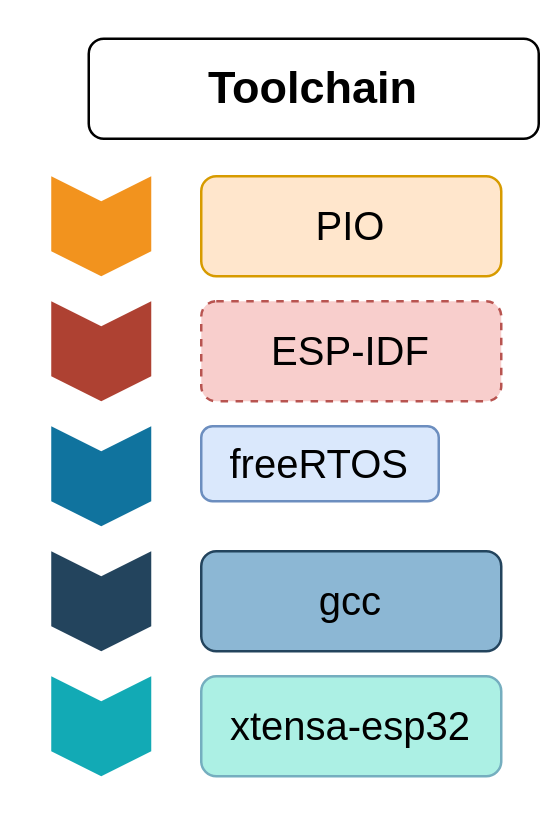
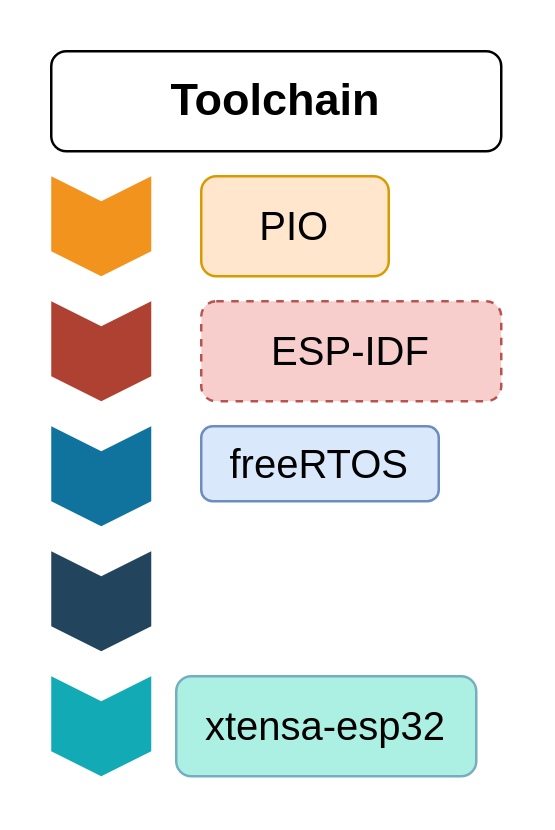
node "Toolchain": moved (314, 89) -> (276, 101)
node "PIO": size 300x100 -> 188x100
node "gcc": removed
node "xtensa-esp32": moved (351, 726) -> (326, 726)
